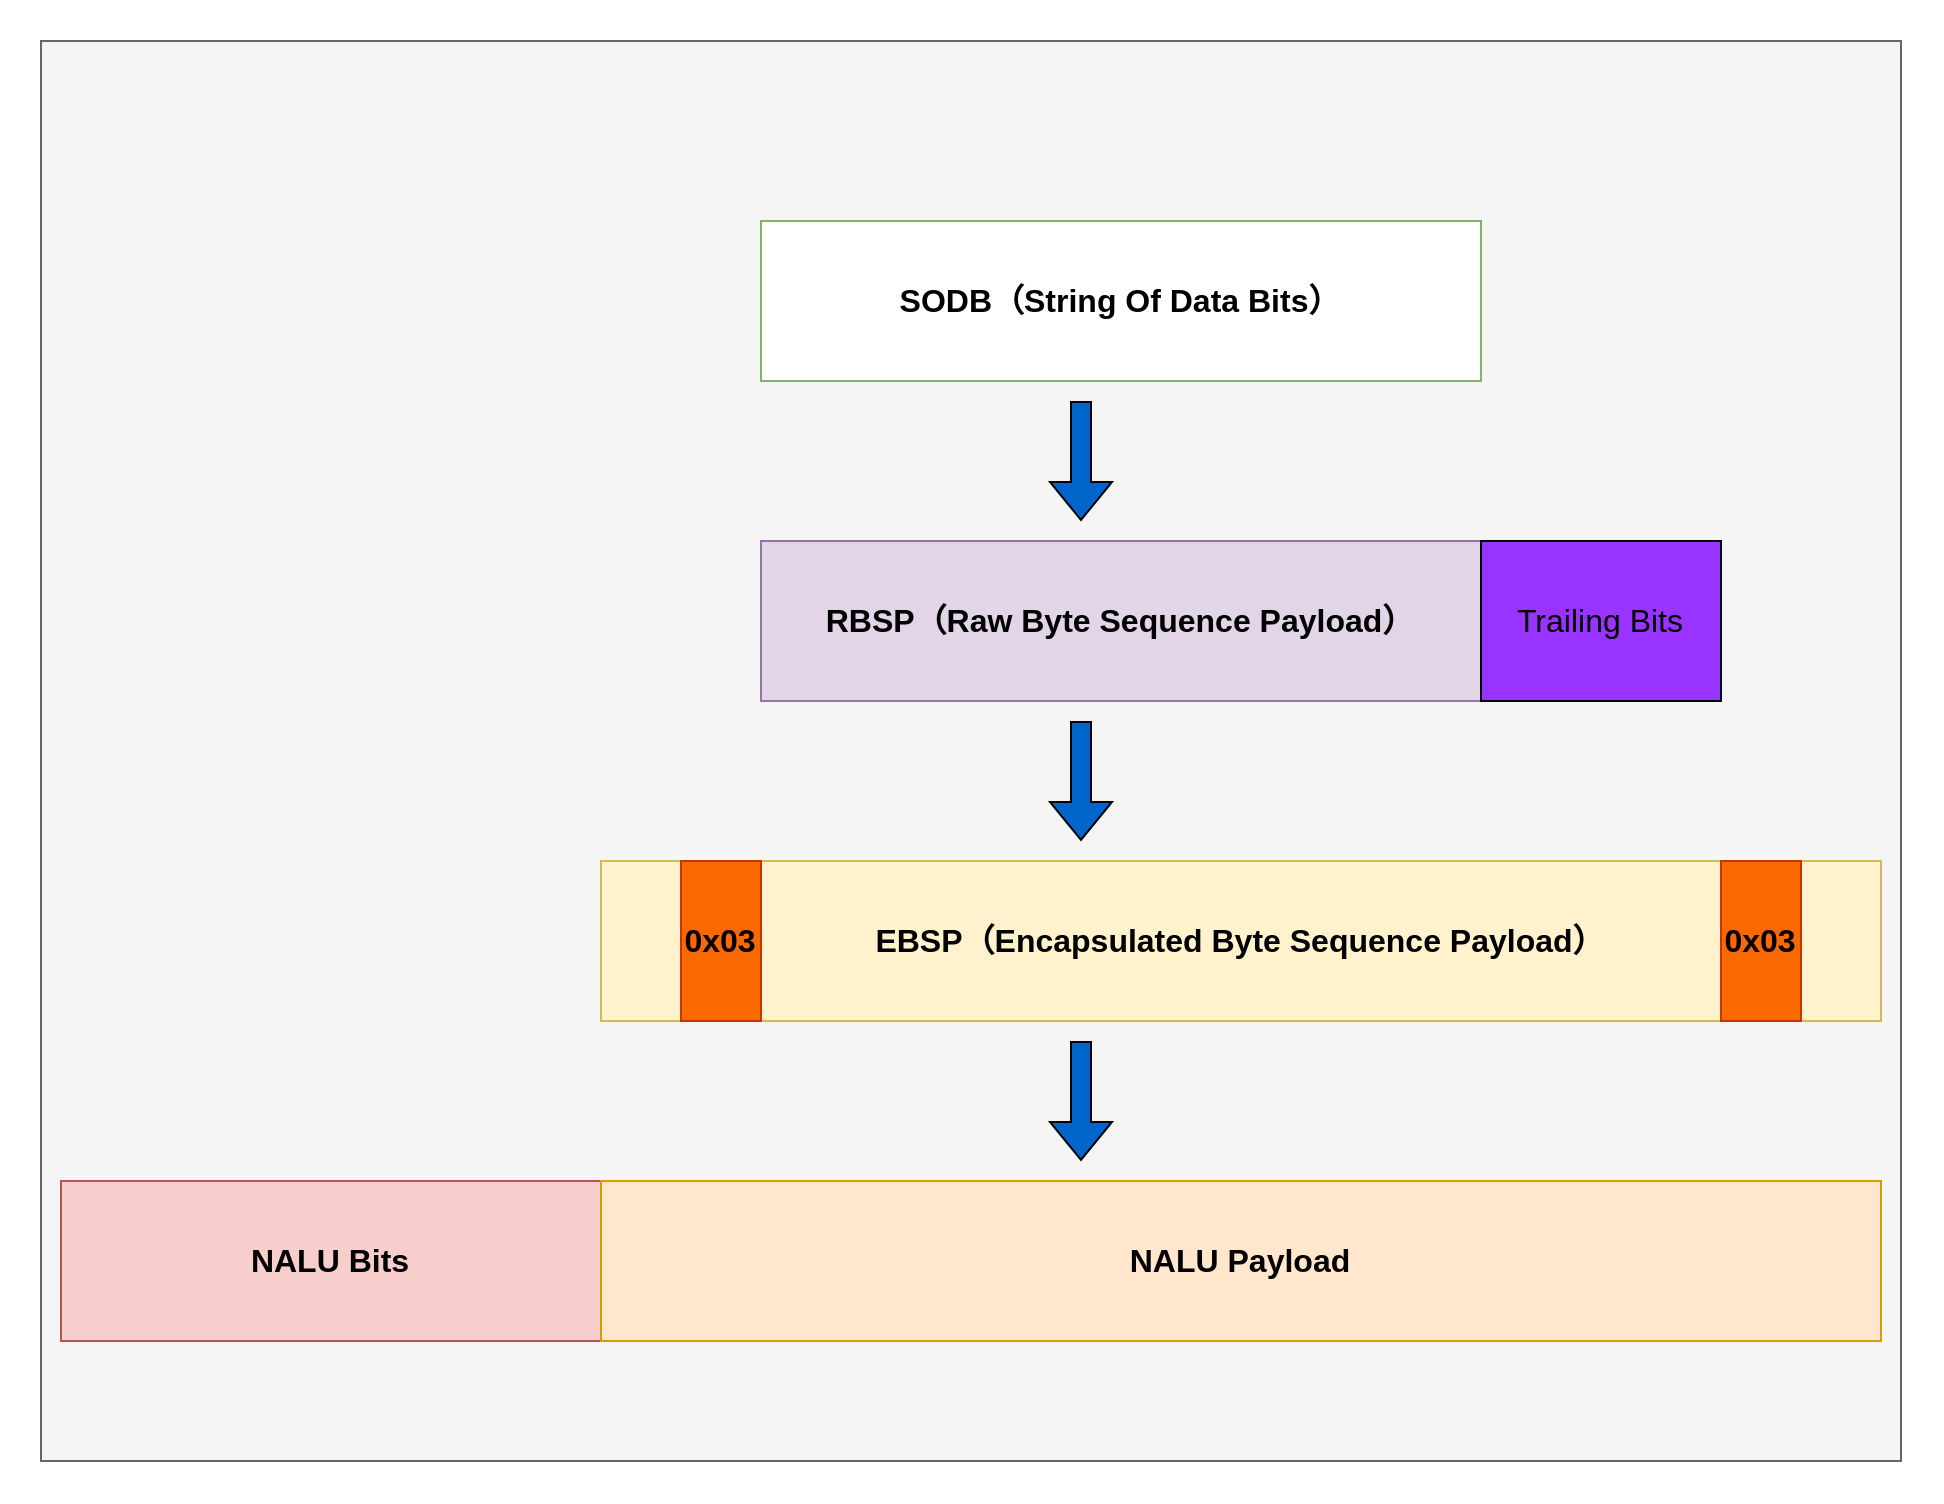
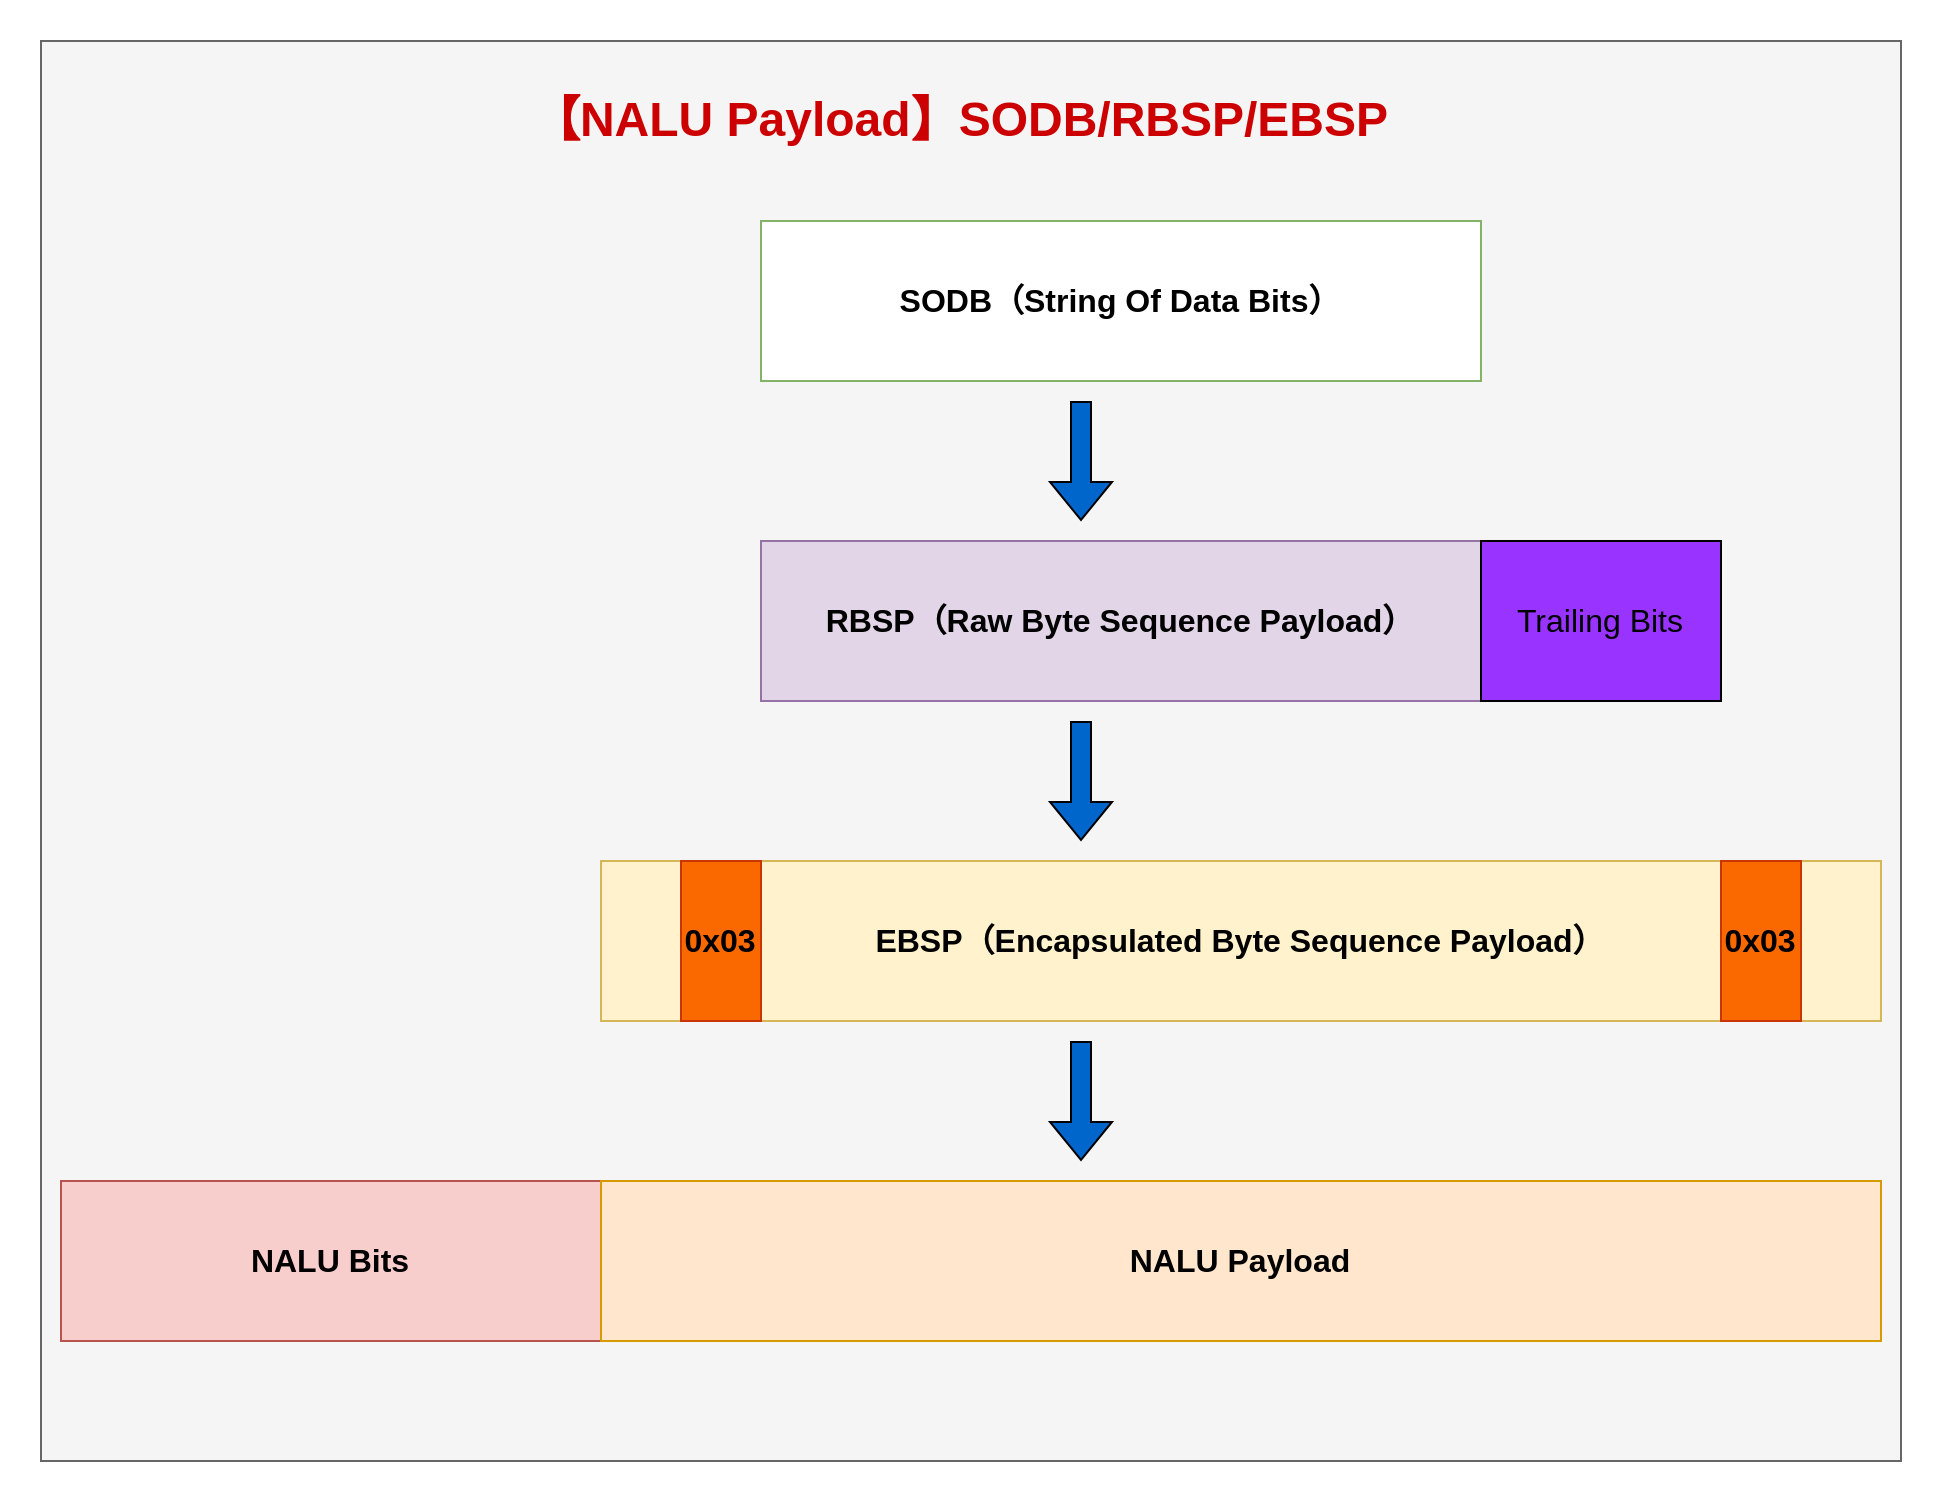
node "【NALU Payload】SODB/RBSP/EBSP": added
